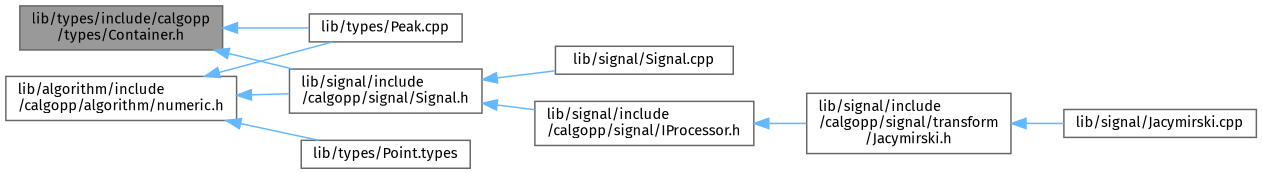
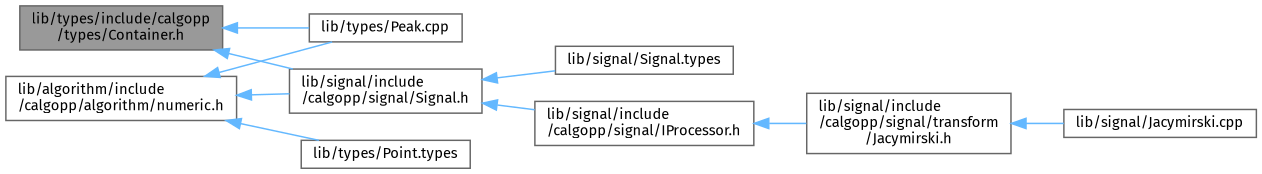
node "lib/signal/Signal.cpp": label "lib/signal/Signal.cpp" -> "lib/signal/Signal.types"
